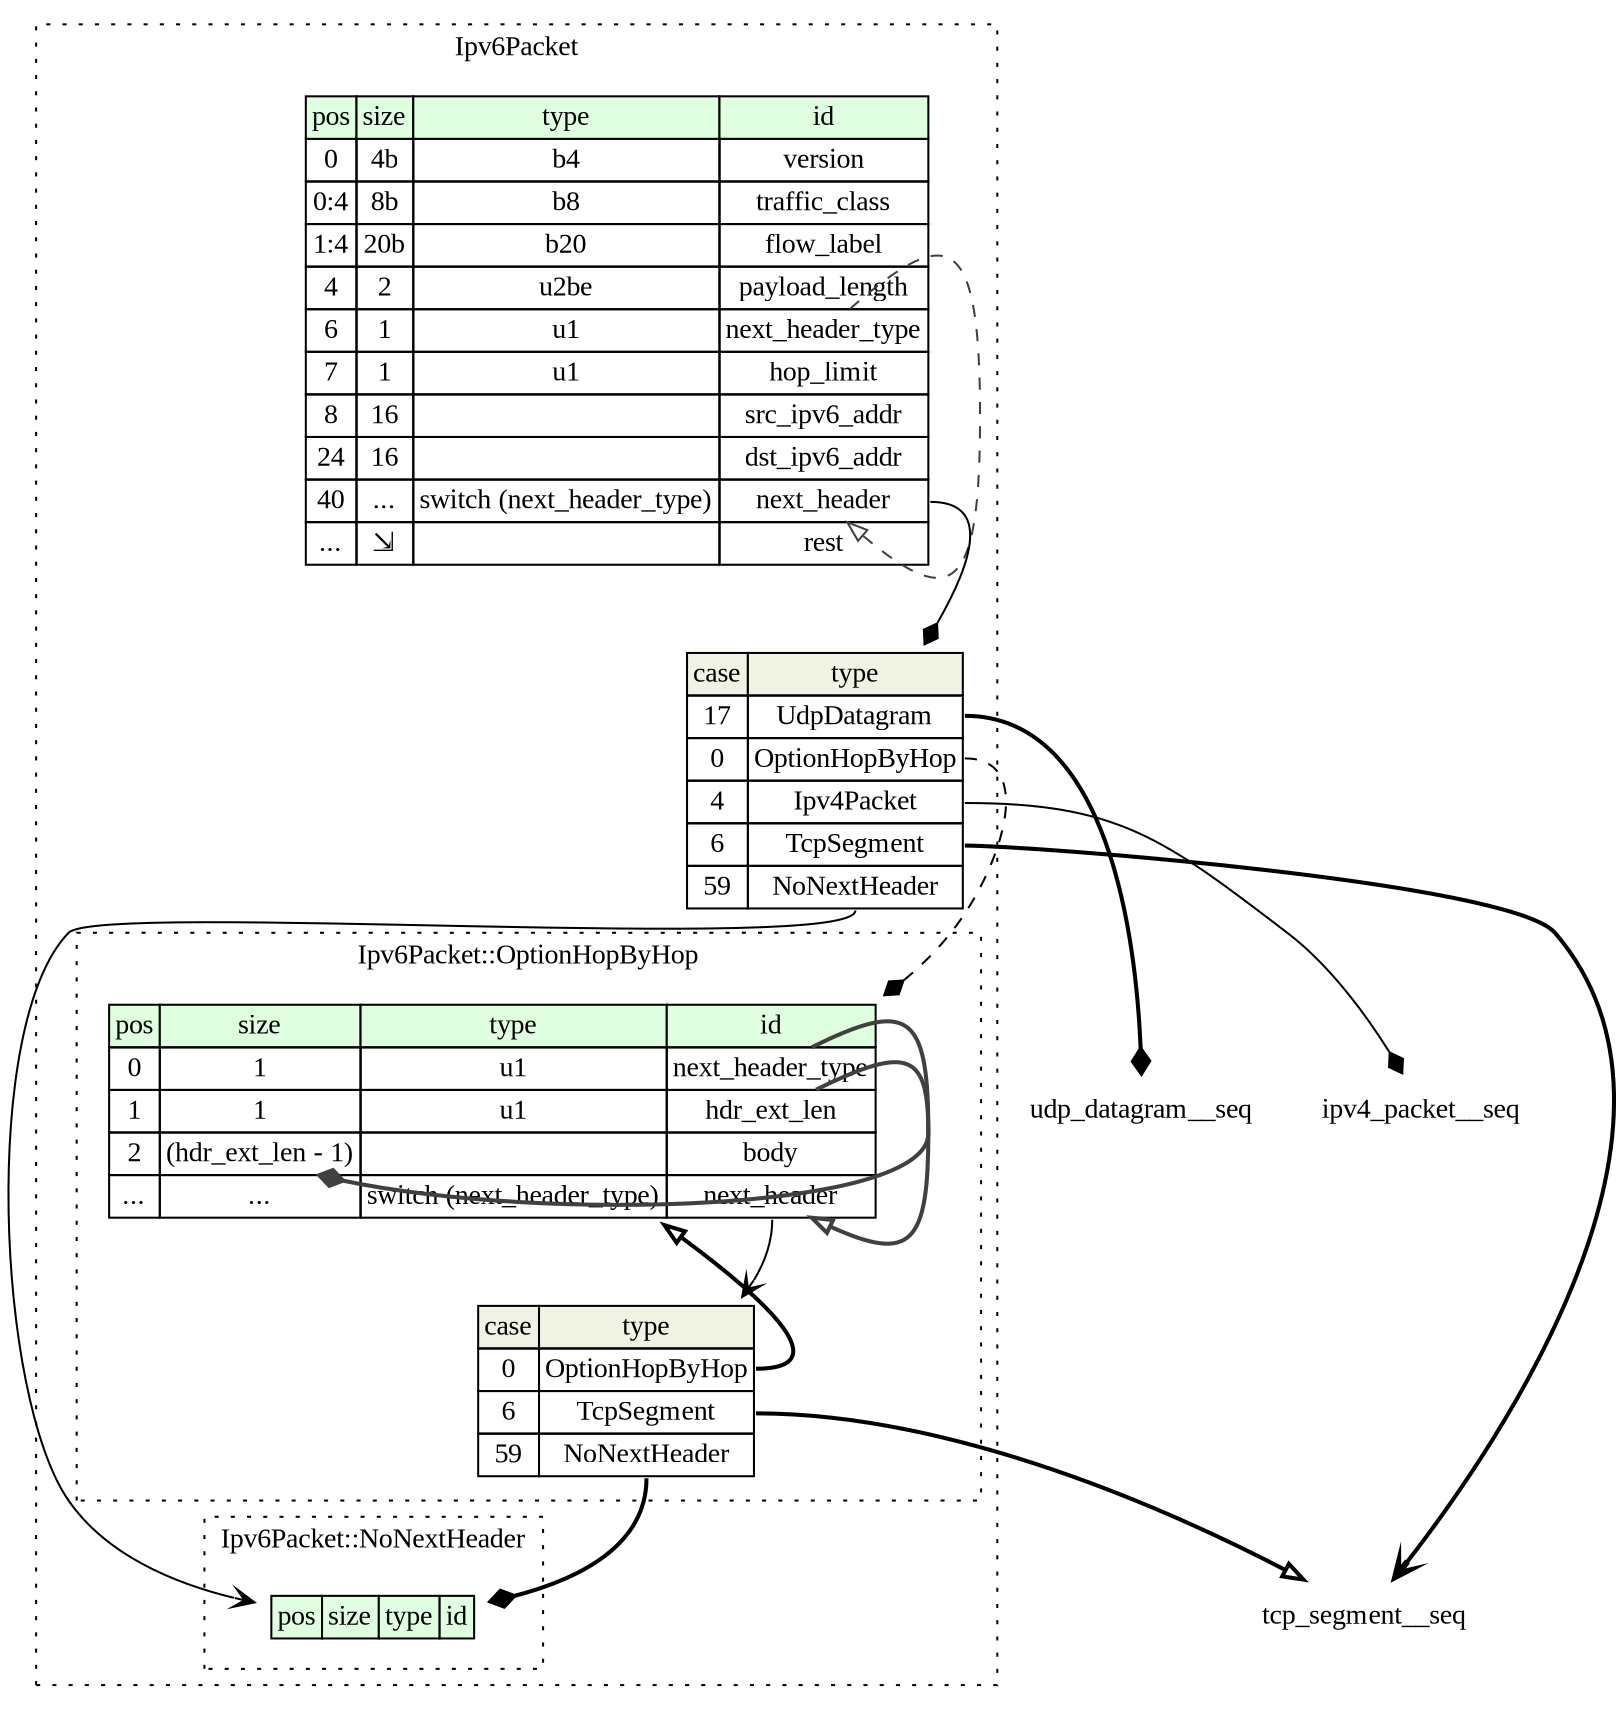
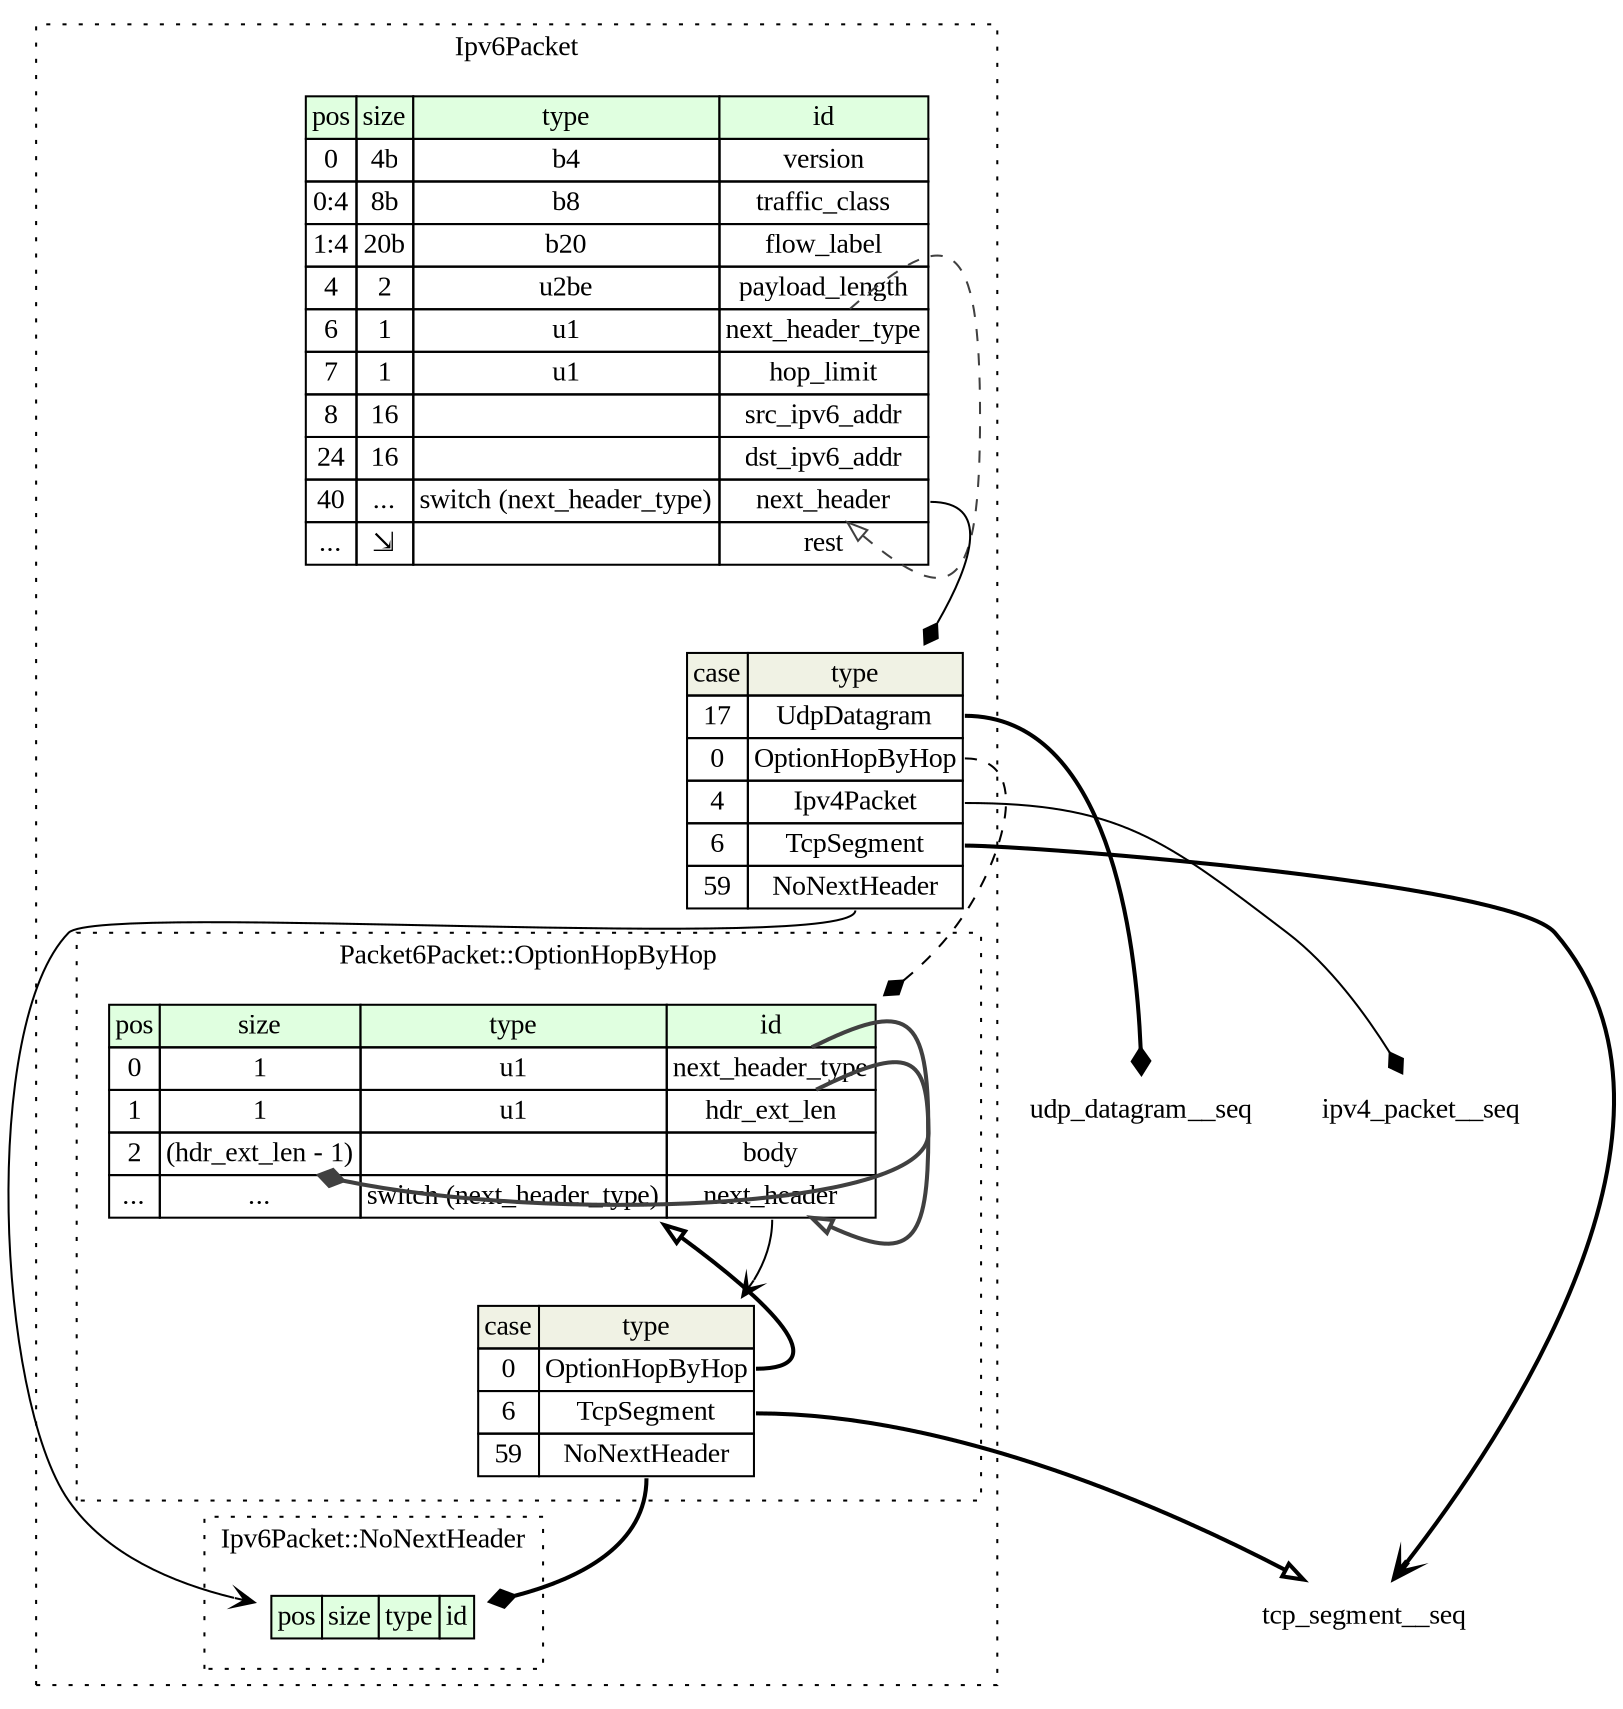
cluster "Ipv6Packet::OptionHopByHop": label "Ipv6Packet::OptionHopByHop" -> "Packet6Packet::OptionHopByHop"
